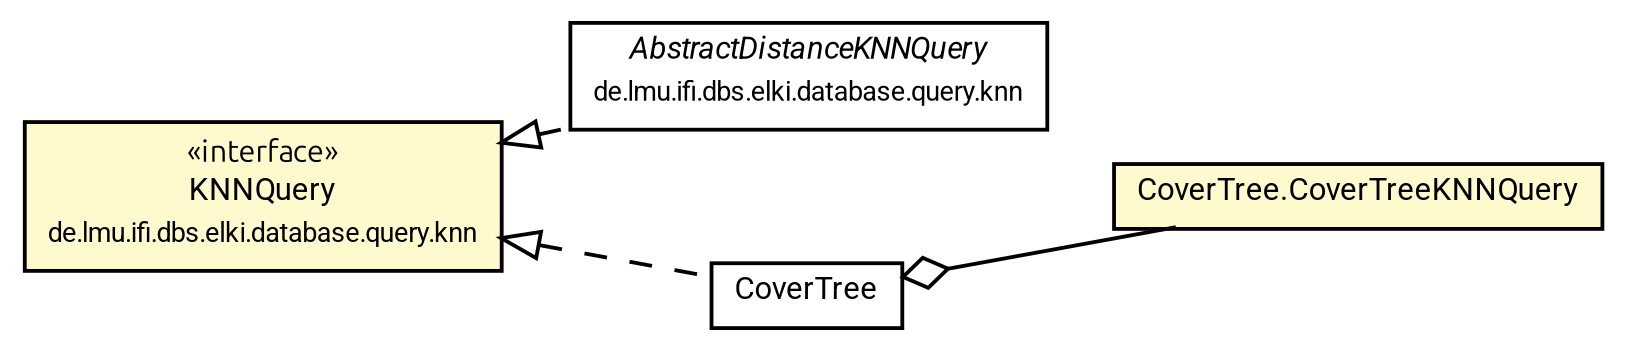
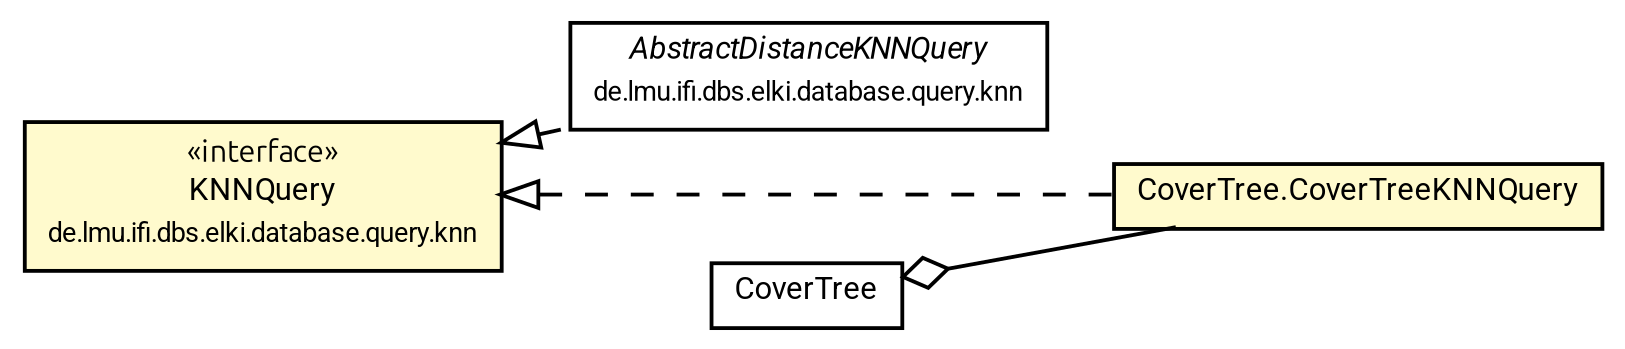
edge "CoverTree" -> "KNNQuery": now "CoverTree.CoverTreeKNNQuery" -> "KNNQuery"
